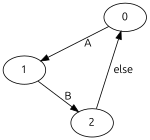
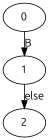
edge "0" -> "1": label "A" -> "B"
edge "2" -> "0": removed, label "else"
edge "1" -> "2": label "B" -> "else"
